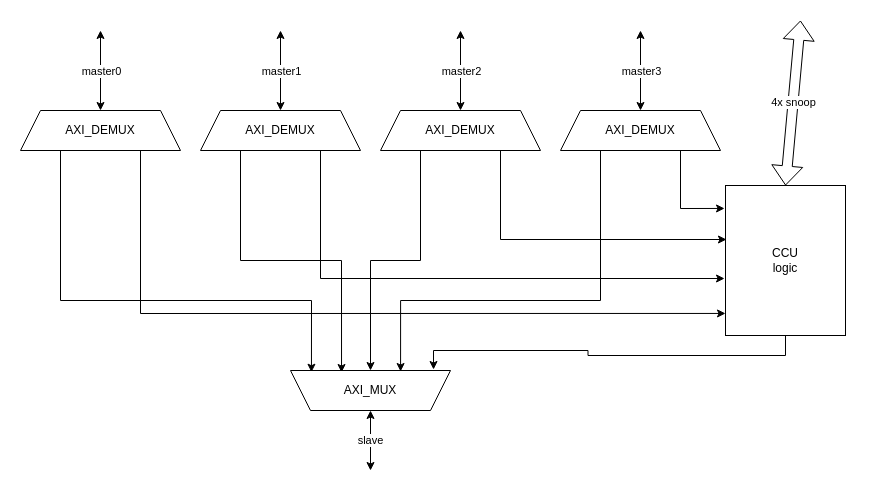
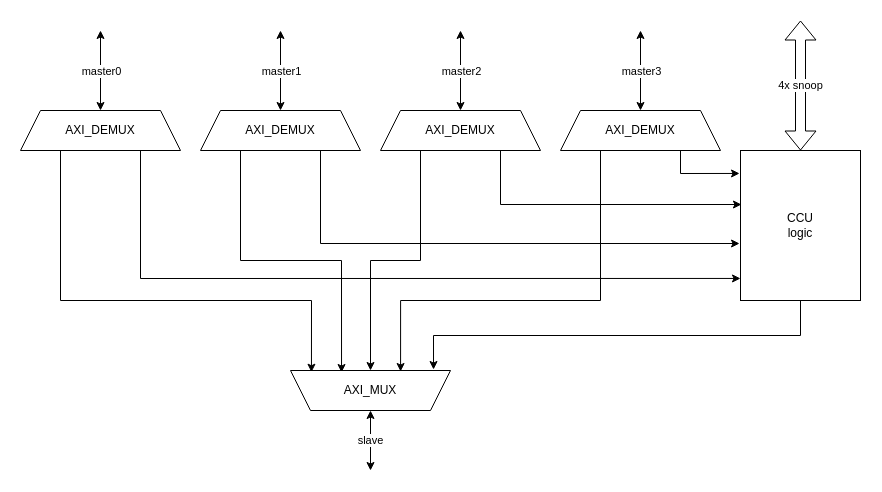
node "CCU logic": moved (786, 261) -> (801, 226)
